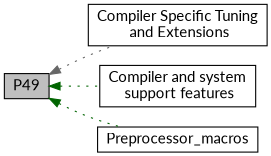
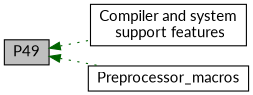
node "Compiler Specific Tuning and Extensions": removed
